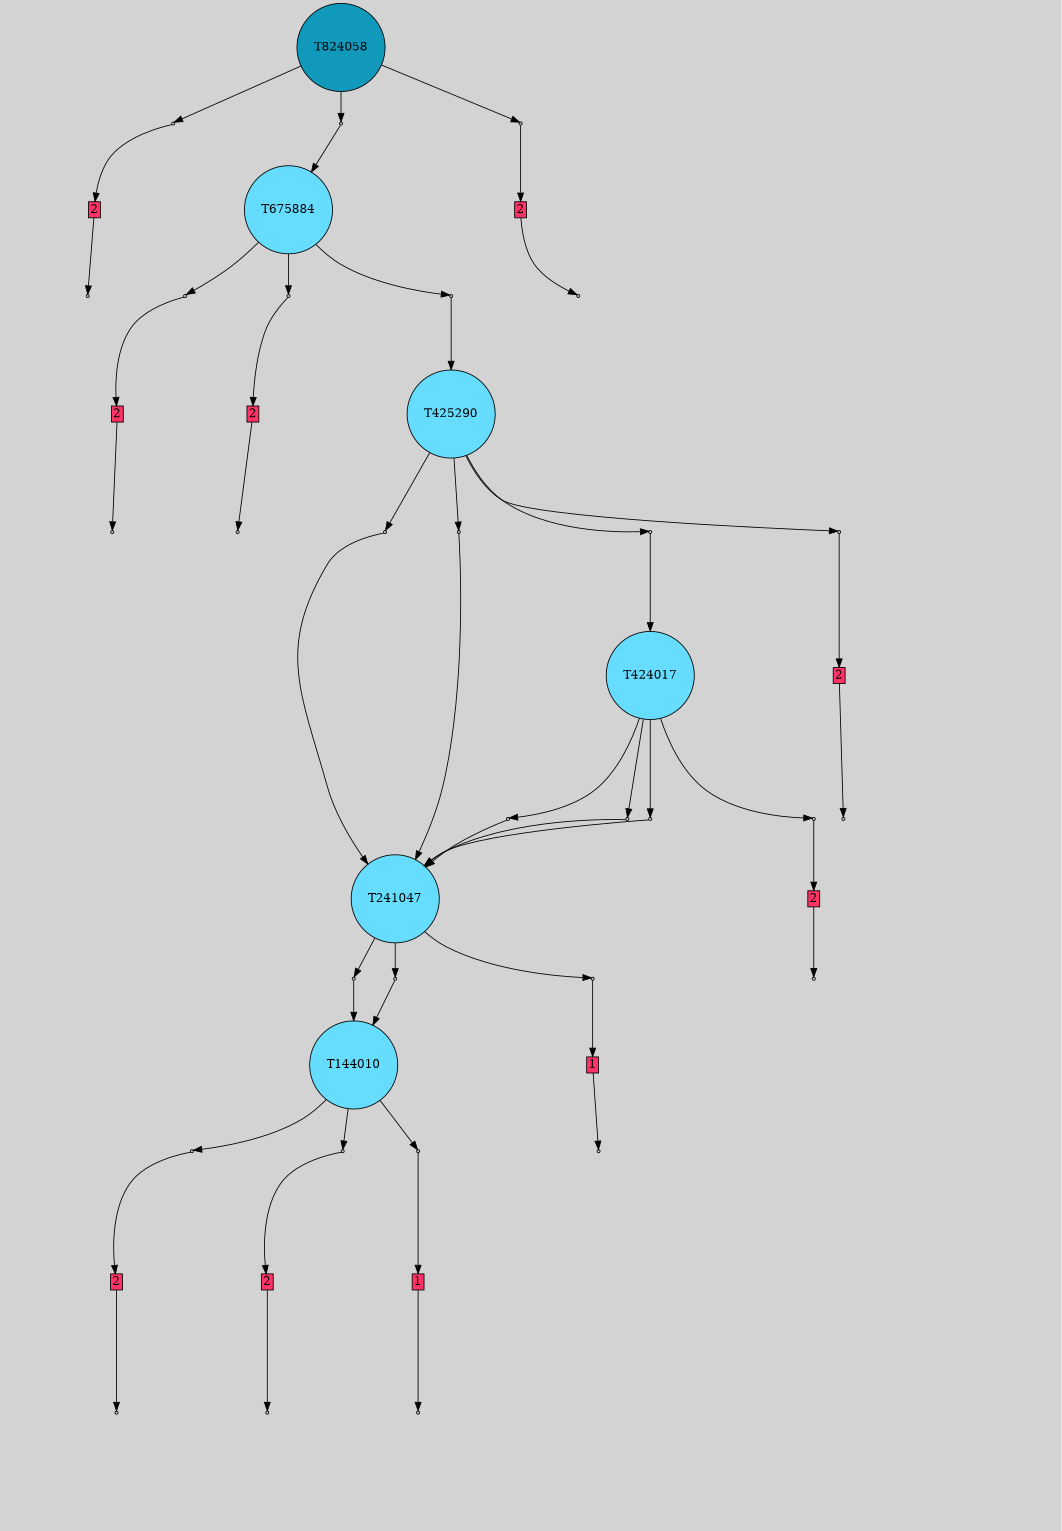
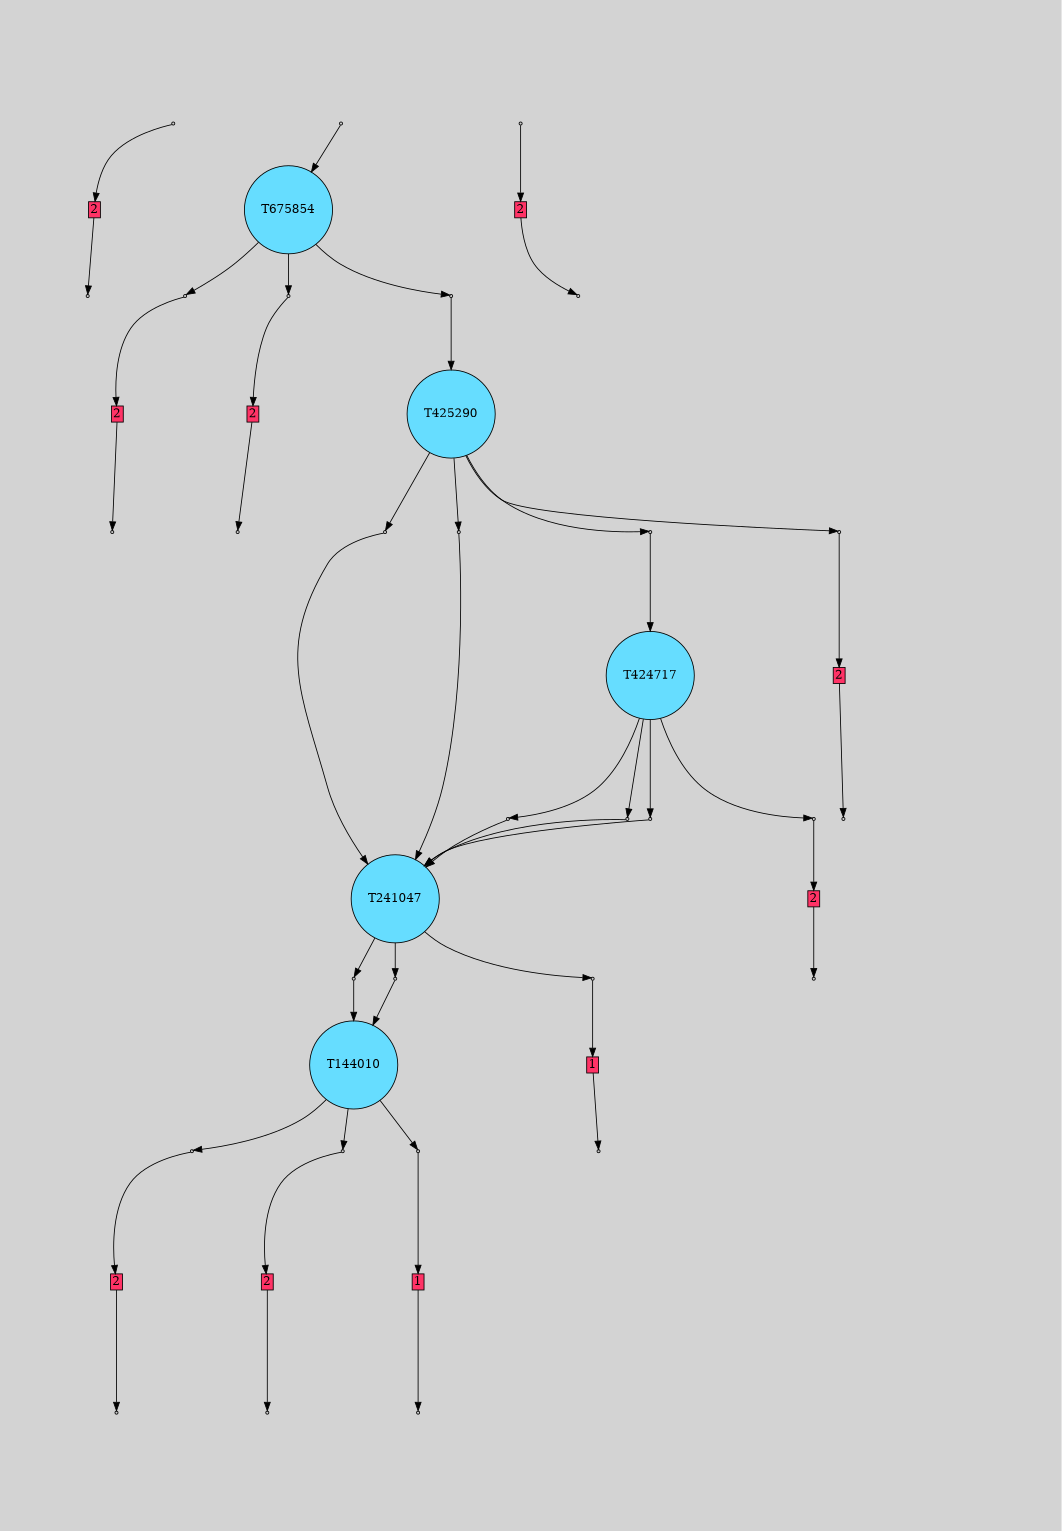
node "T824058": removed
node "T675884": label "T675884" -> "T675854"
node "T424017": label "T424017" -> "T424717"
